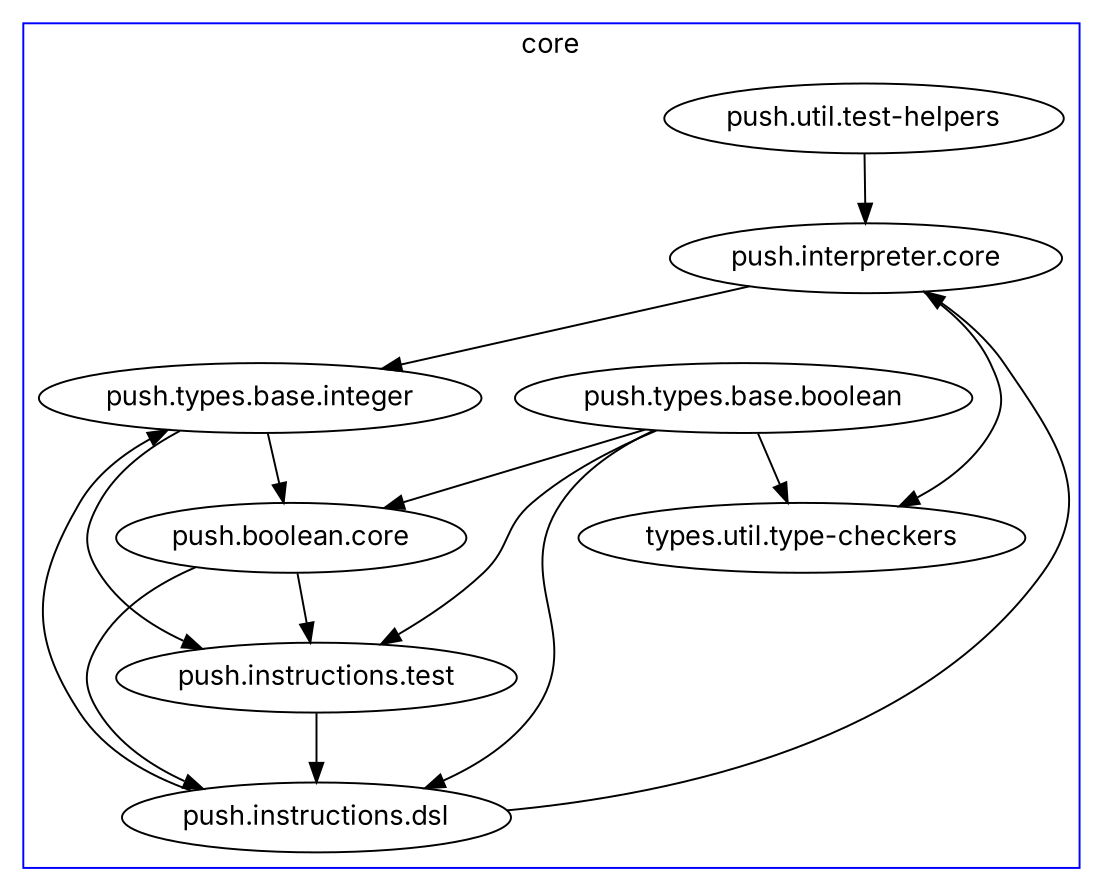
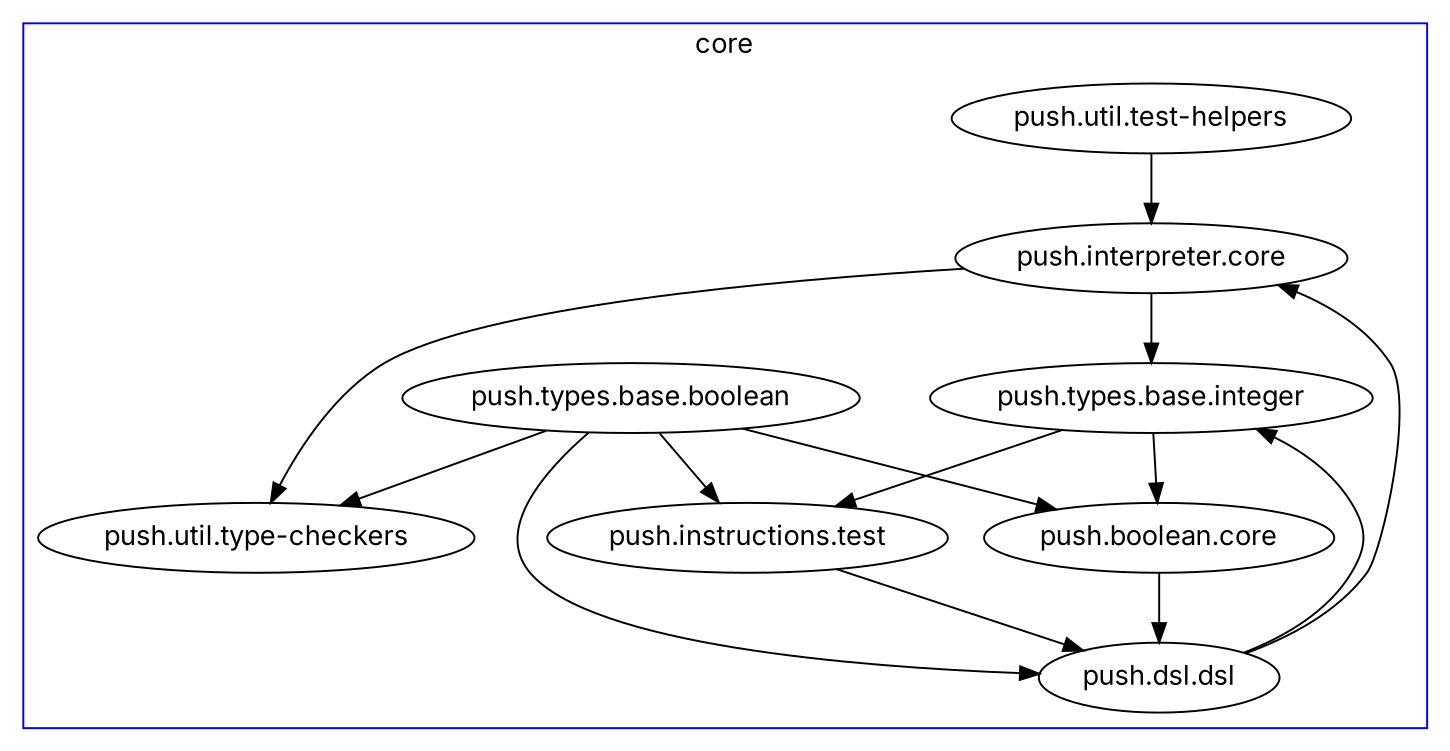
node "types.util.type-checkers": label "types.util.type-checkers" -> "push.util.type-checkers"
edge "push.boolean.core" -> "push.instructions.test": removed
node "push.instructions.dsl": label "push.instructions.dsl" -> "push.dsl.dsl"
